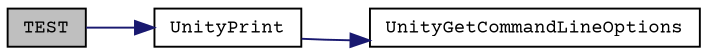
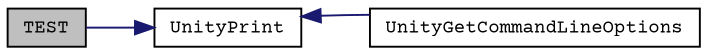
edge "UnityPrint" -> "UnityGetCommandLineOptions": reversed
